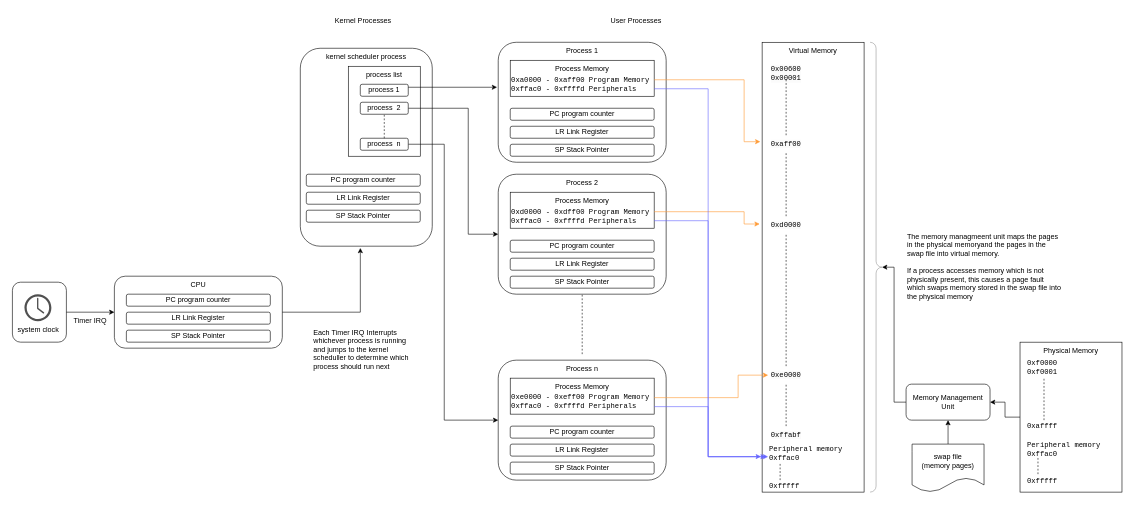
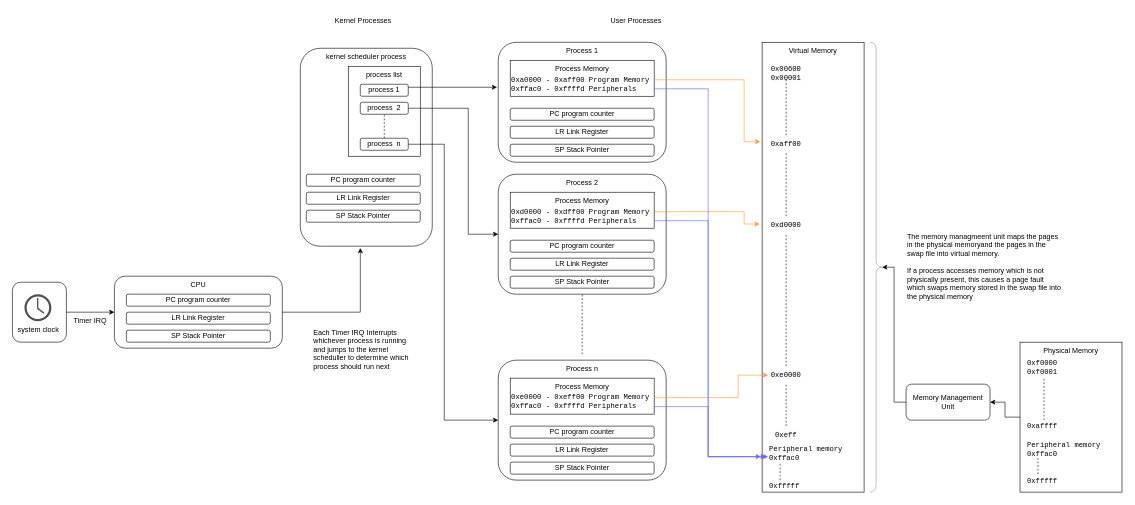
edge "swap file (memory pages)" -> "Memory Management Unit": removed
node "0xffabf": label "0xffabf" -> "0xeff"
node "swap file (memory pages)": removed
